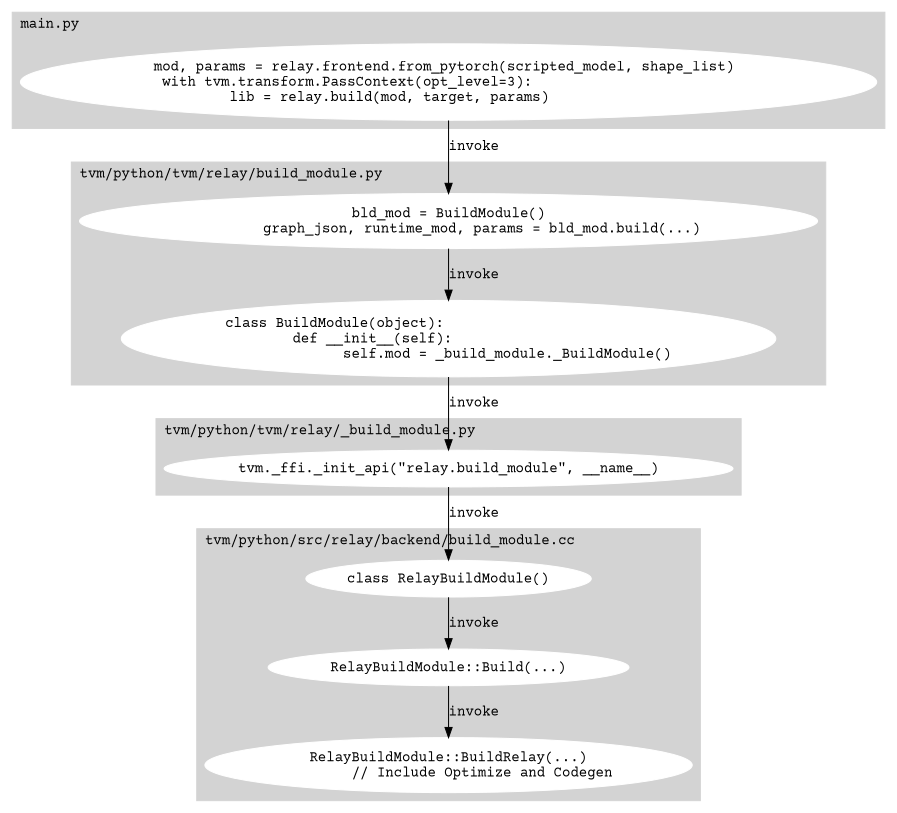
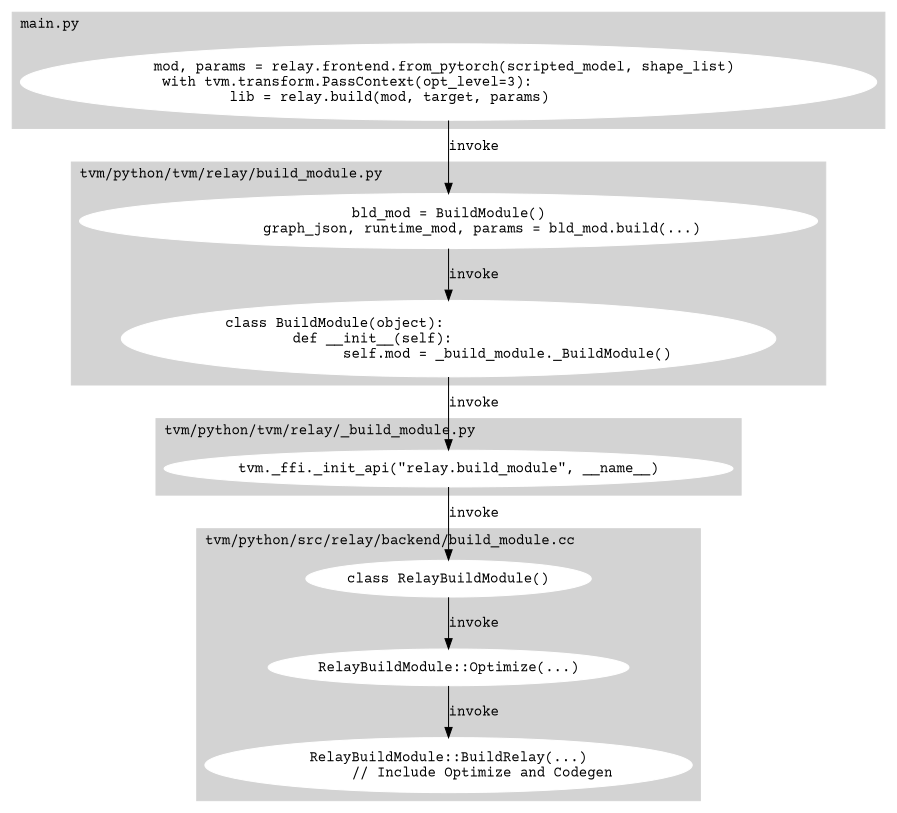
node "RelayBuildModule::Build(...)": label "RelayBuildModule::Build(...)" -> "RelayBuildModule::Optimize(...)"
